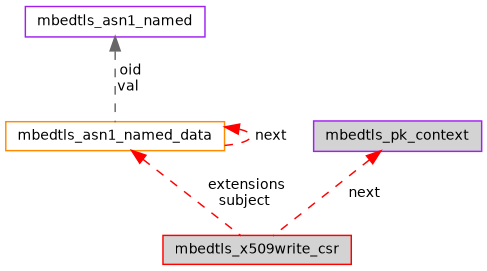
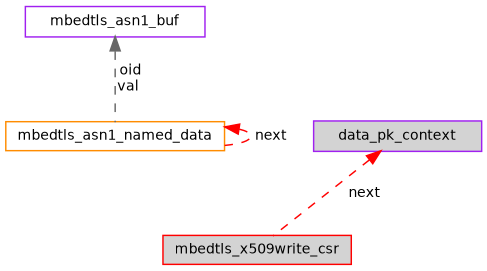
node "mbedtls_asn1_named": label "mbedtls_asn1_named" -> "mbedtls_asn1_buf"
node "mbedtls_pk_context": label "mbedtls_pk_context" -> "data_pk_context"
edge "mbedtls_x509write_csr" -> "mbedtls_asn1_named_data": removed, label "extensions subject"
